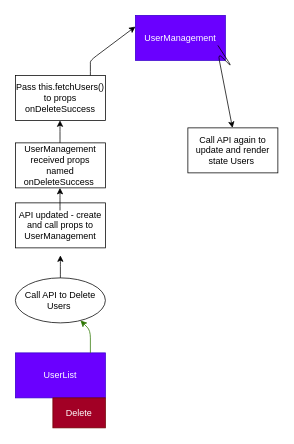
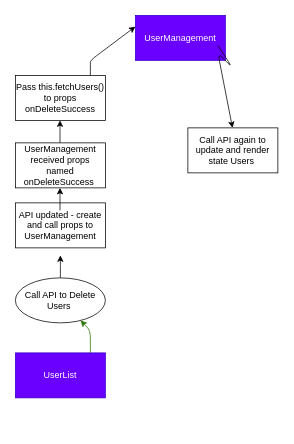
node "Delete": removed
